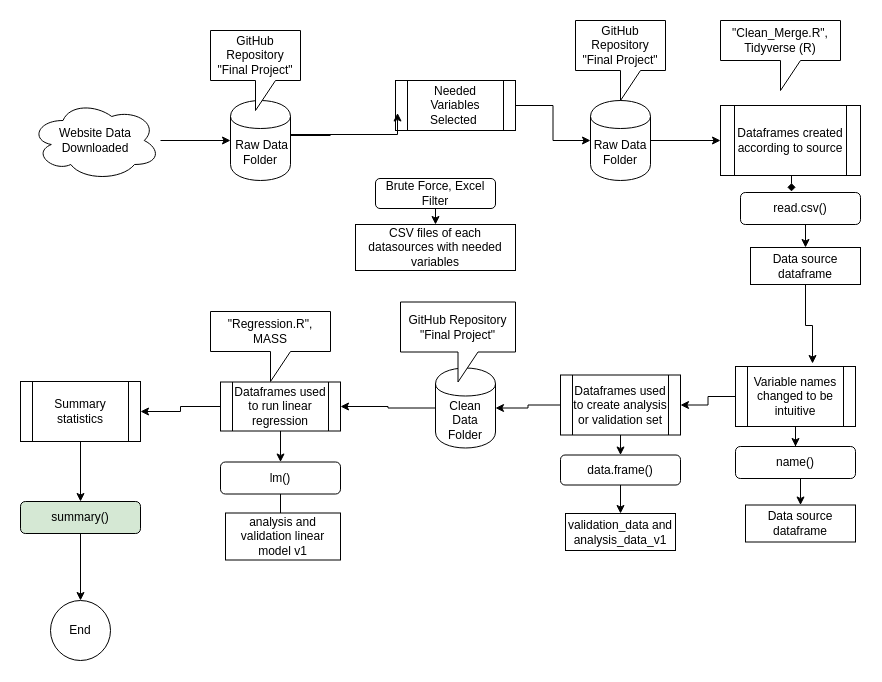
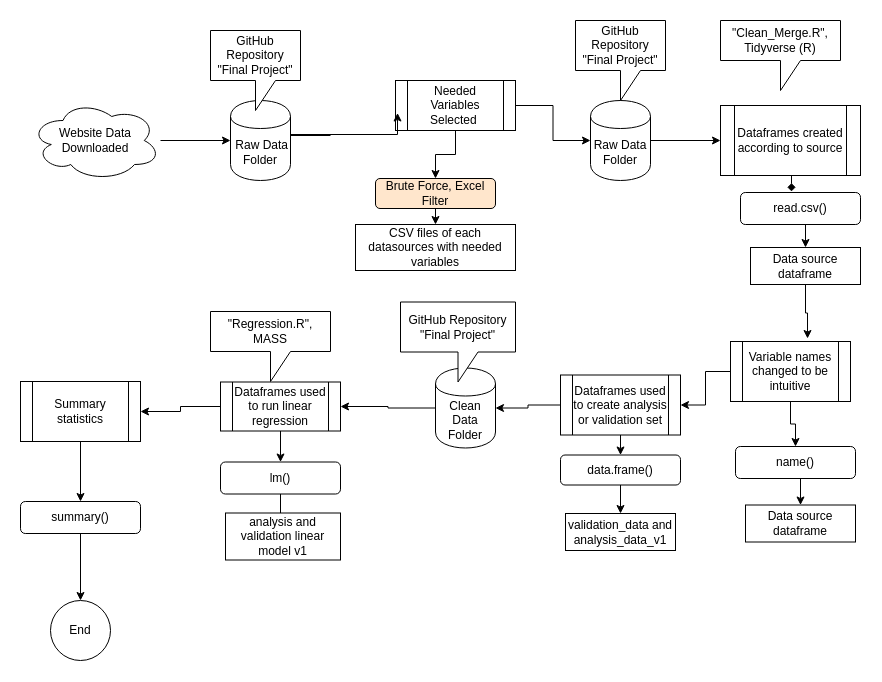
edge "Needed Variables Selected" -> "Brute Force, Excel Filter": added
node "Brute Force, Excel Filter": fillcolor #ffffff -> #ffe6cc
node "Variable names changed to be intuitive": moved (796, 397) -> (791, 372)
node "summary()": fillcolor #d5e8d4 -> #ffffff
